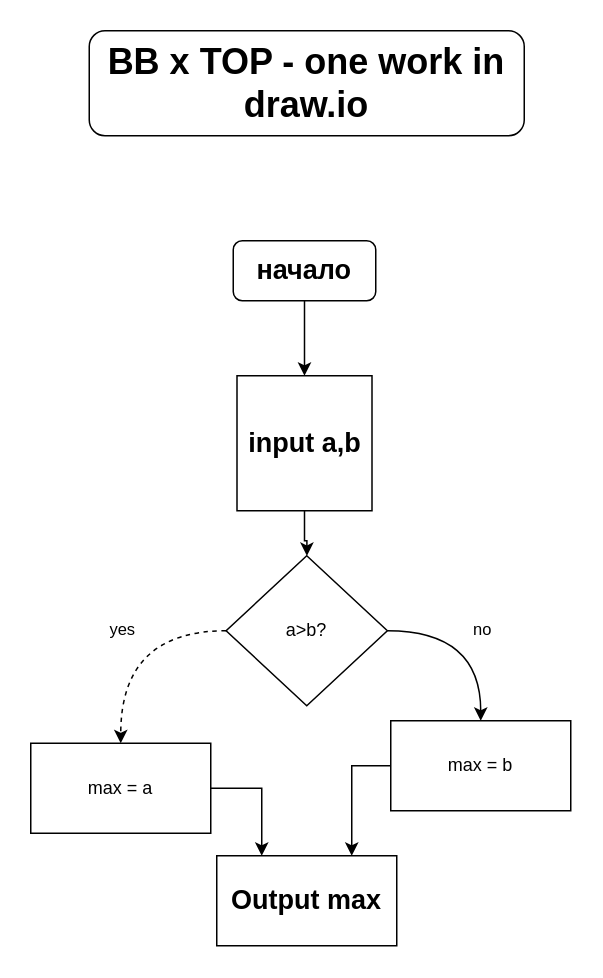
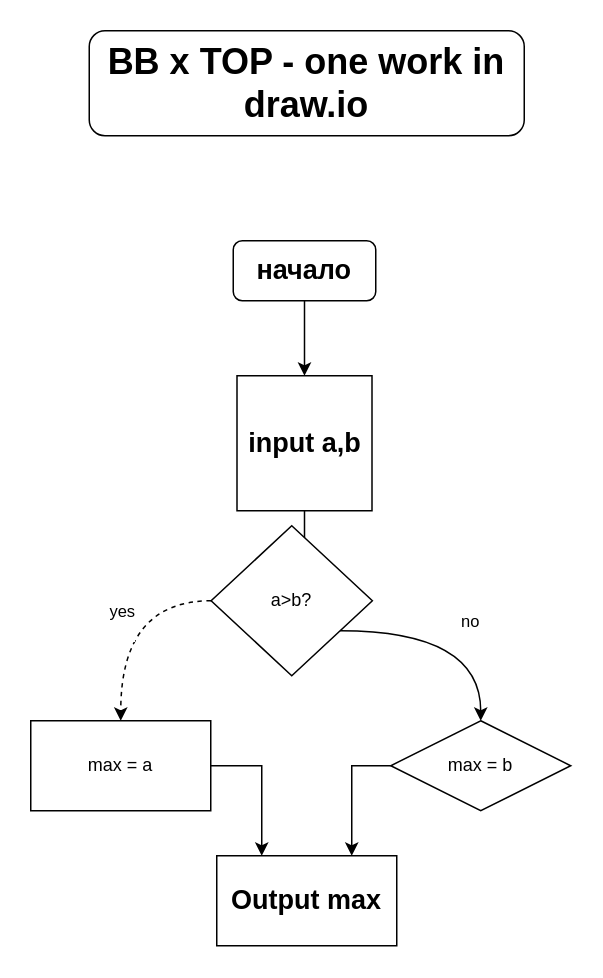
node "a>b?": moved (307, 631) -> (292, 601)
node "max = b": shape rectangle -> diamond
node "max = a": moved (121, 788) -> (121, 766)
